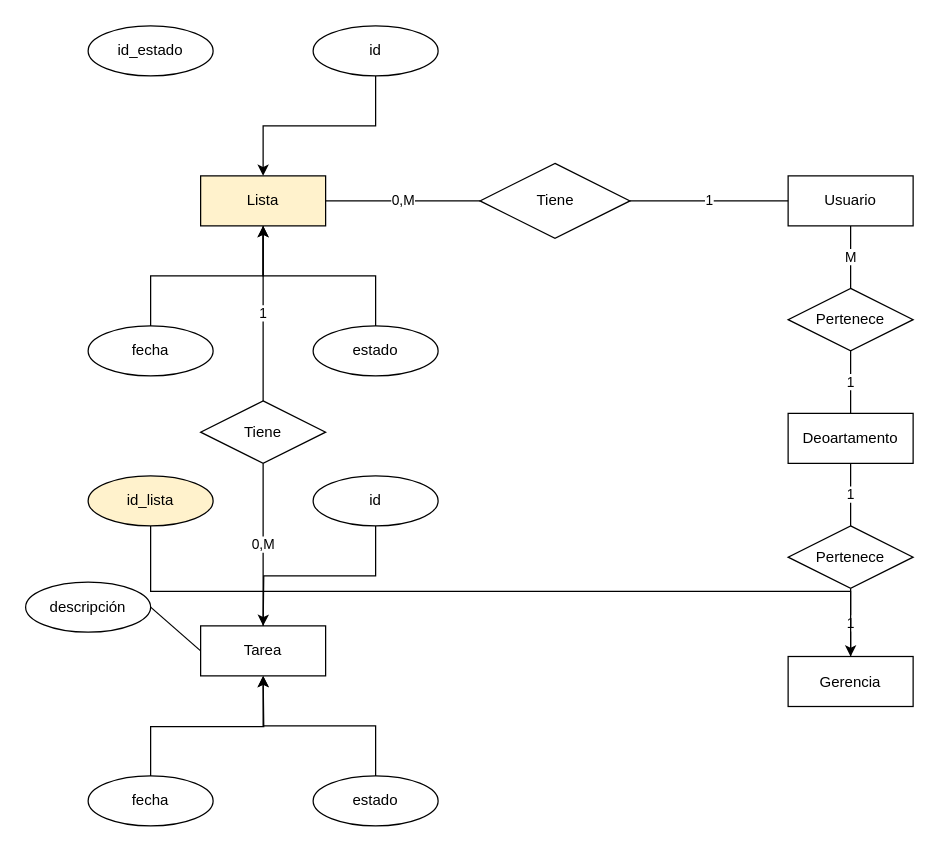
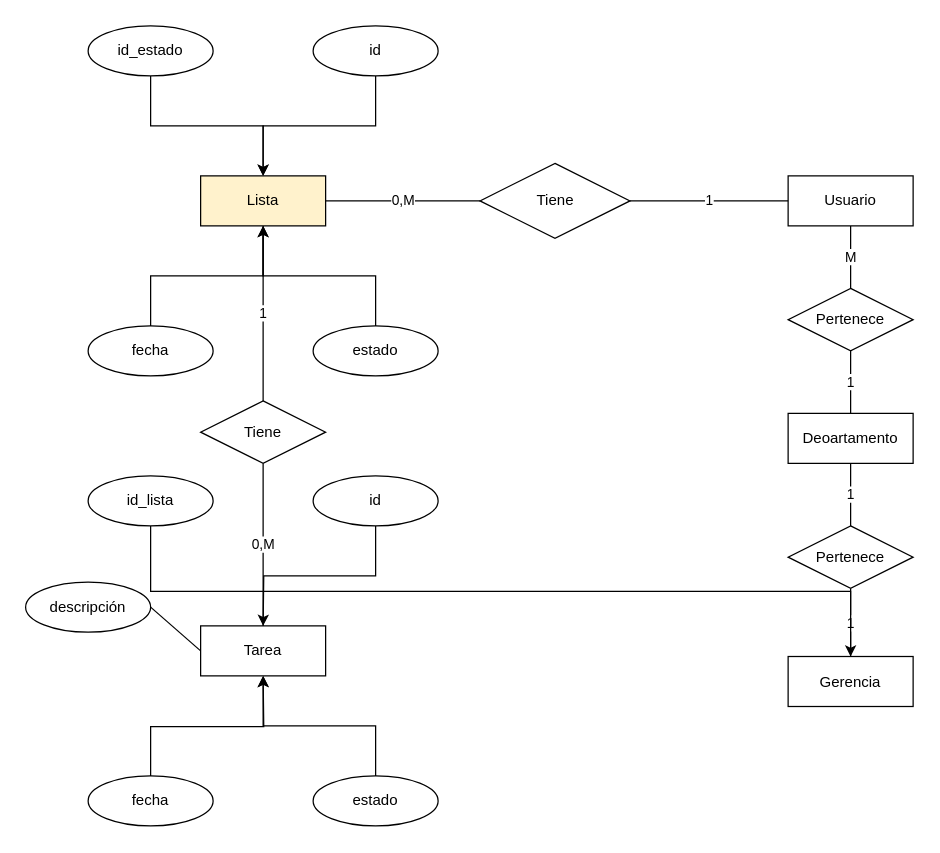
edge "id_estado" -> "Lista": added
node "id_lista": fillcolor #fff2cc -> #ffffff
